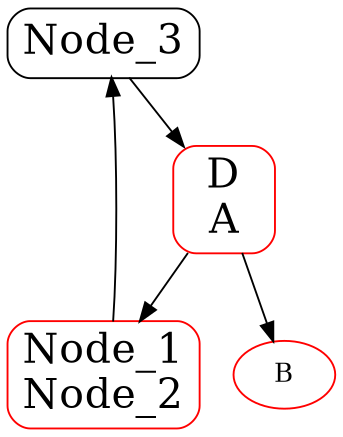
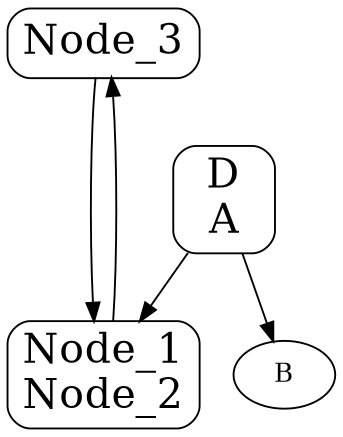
edge "Node_3" -> "D A": now "Node_3" -> "Node_1 Node_2"
node "D A": color red -> black
node "Node_1 Node_2": color red -> black
node "B": color red -> black
